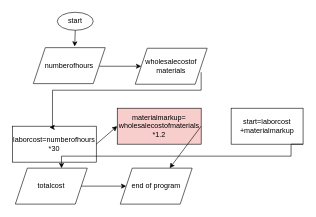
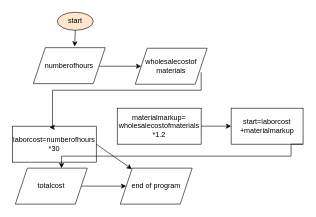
node "start": fillcolor #ffffff -> #ffe6cc
node "materialmarkup= wholesalecostofmaterials *1.2": fillcolor #f8cecc -> #ffffff
edge "laborcost=numberofhours *30" -> "materialmarkup= wholesalecostofmaterials *1.2": now "laborcost=numberofhours *30" -> "end of program"
edge "materialmarkup= wholesalecostofmaterials *1.2" -> "end of program": now "materialmarkup= wholesalecostofmaterials *1.2" -> "start=laborcost +materialmarkup"
